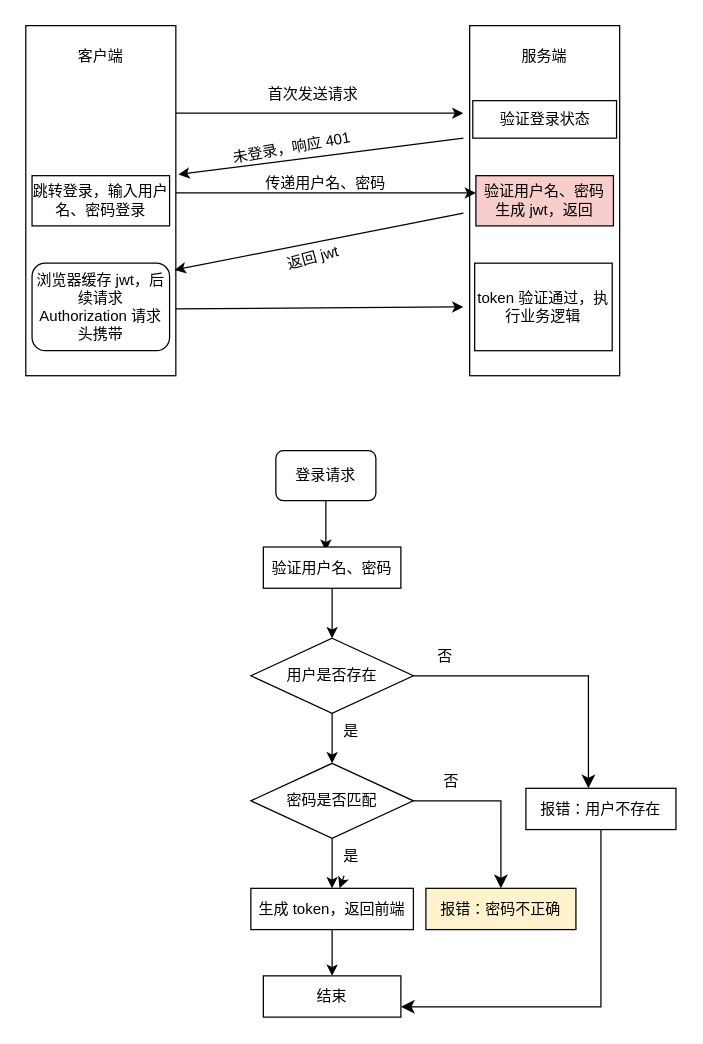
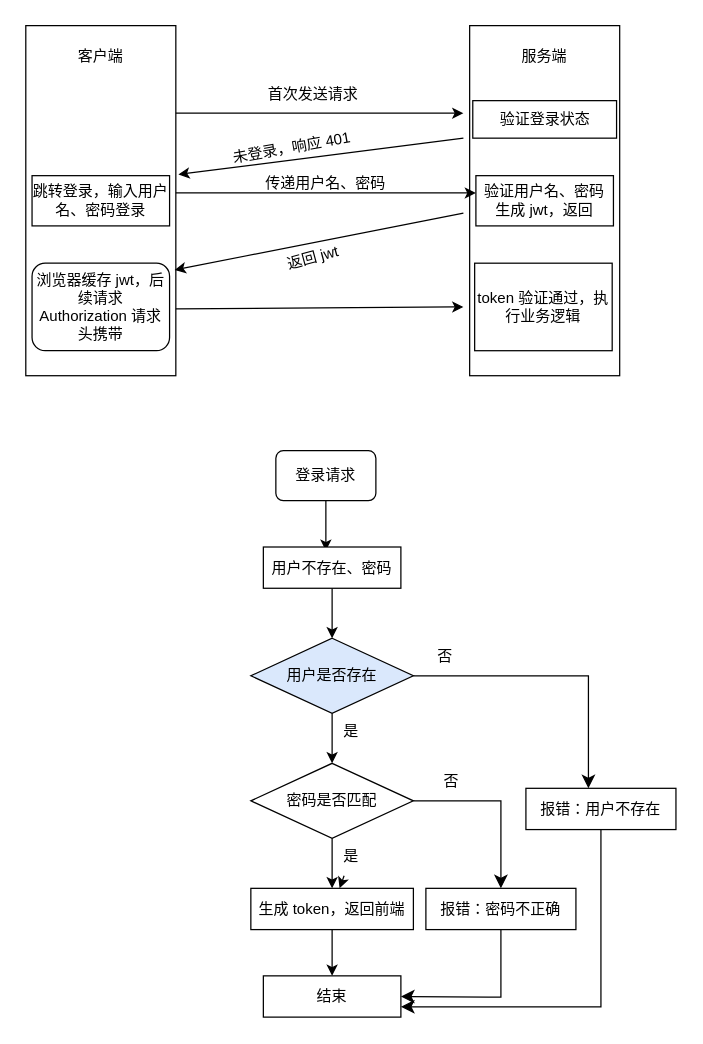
node "验证用户名、密码 生成 jwt，返回": fillcolor #f8cecc -> #ffffff
node "验证用户名、密码": label "验证用户名、密码" -> "用户不存在、密码"
node "用户是否存在": fillcolor #ffffff -> #dae8fc
node "报错：密码不正确": fillcolor #fff2cc -> #ffffff
edge "报错：密码不正确" -> "结束": added
